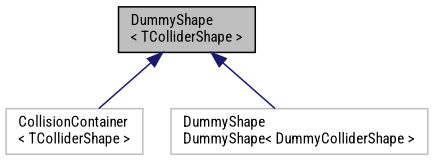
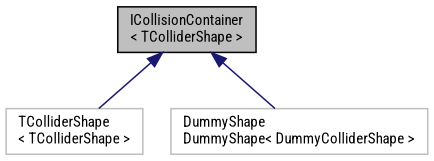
node "DummyShape < TColliderShape >": label "DummyShape < TColliderShape >" -> "ICollisionContainer < TColliderShape >"
node "CollisionContainer < TColliderShape >": label "CollisionContainer < TColliderShape >" -> "TColliderShape < TColliderShape >"
